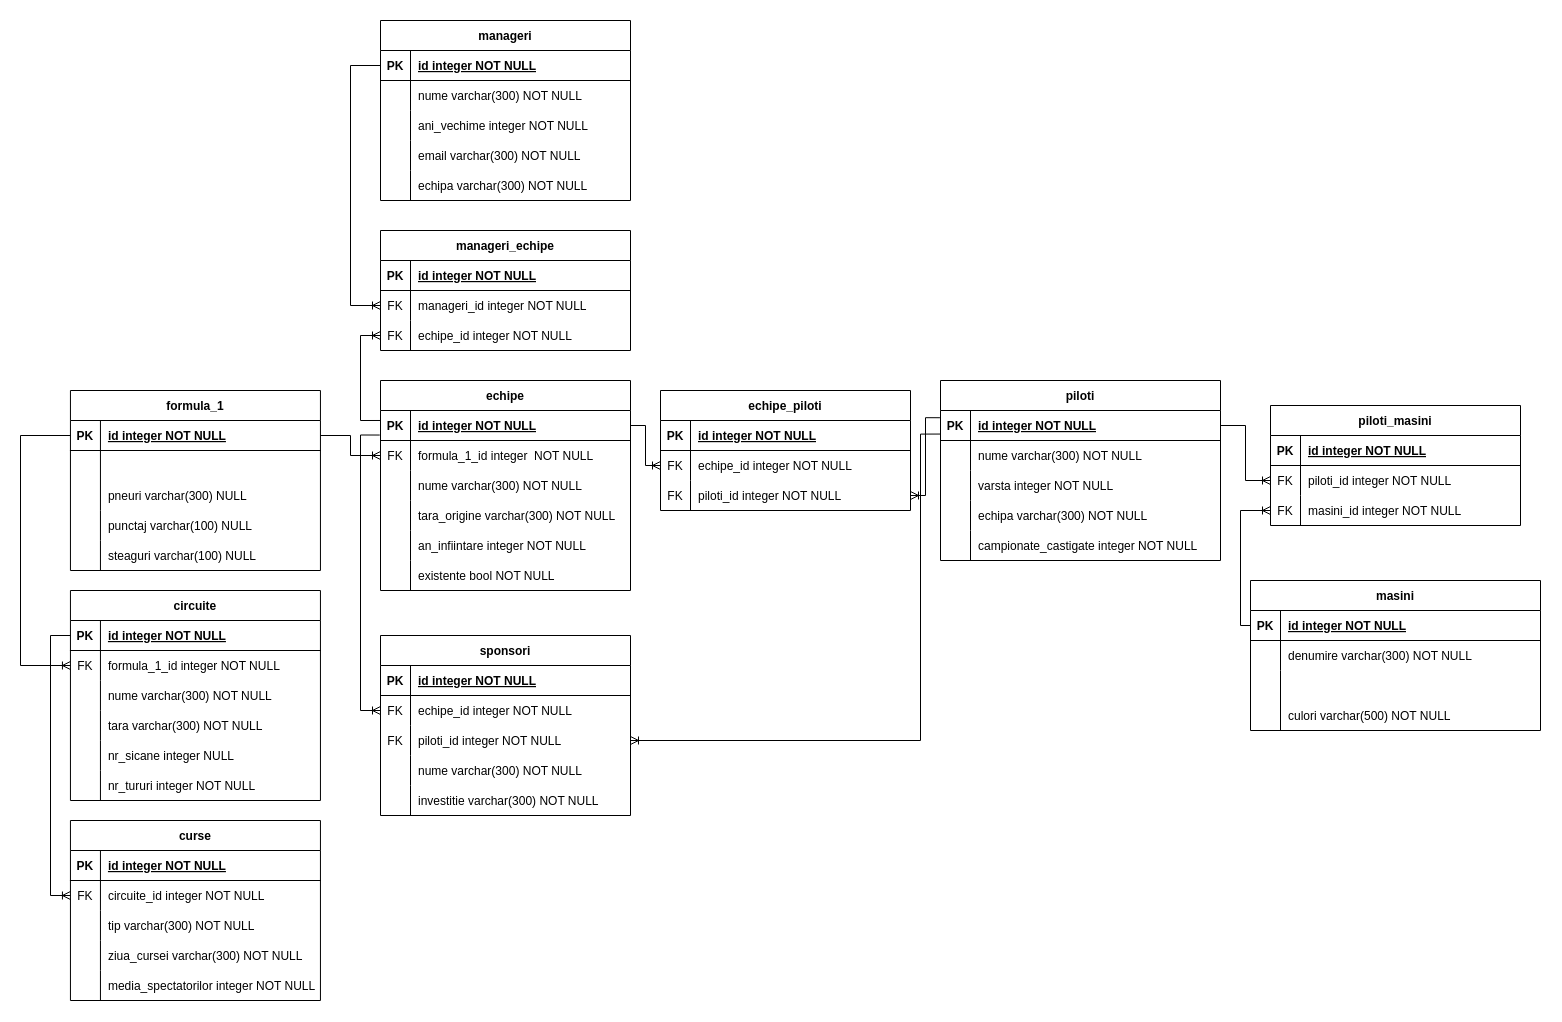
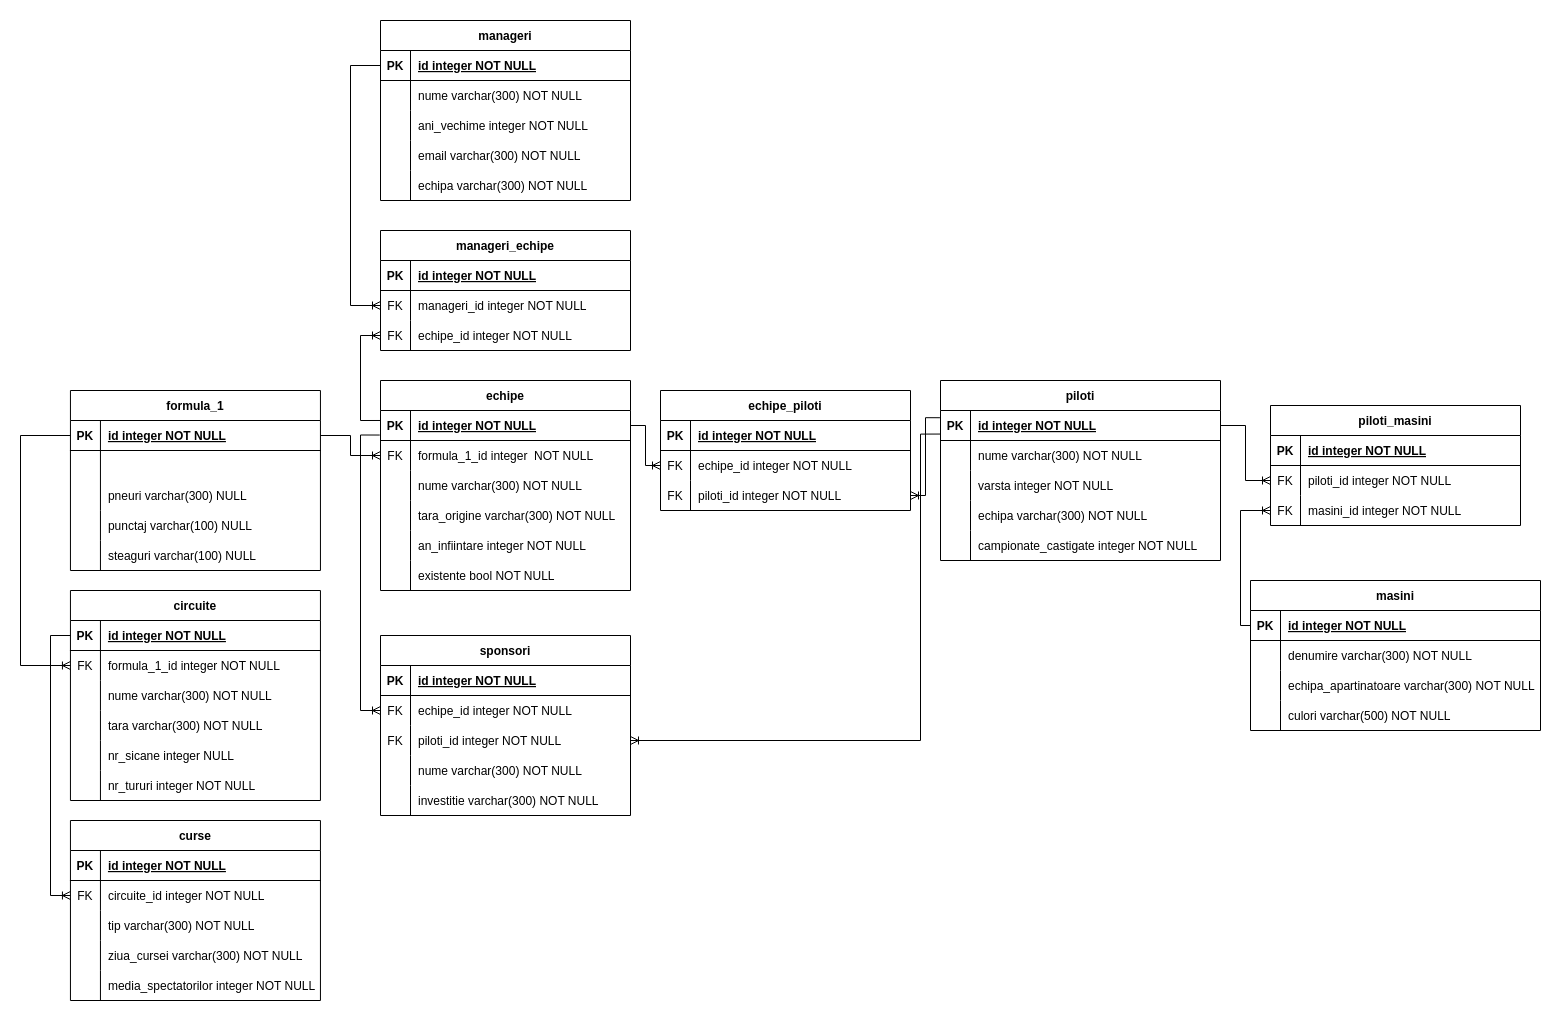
node "echipa_apartinatoare varchar(300) NOT NULL": added
